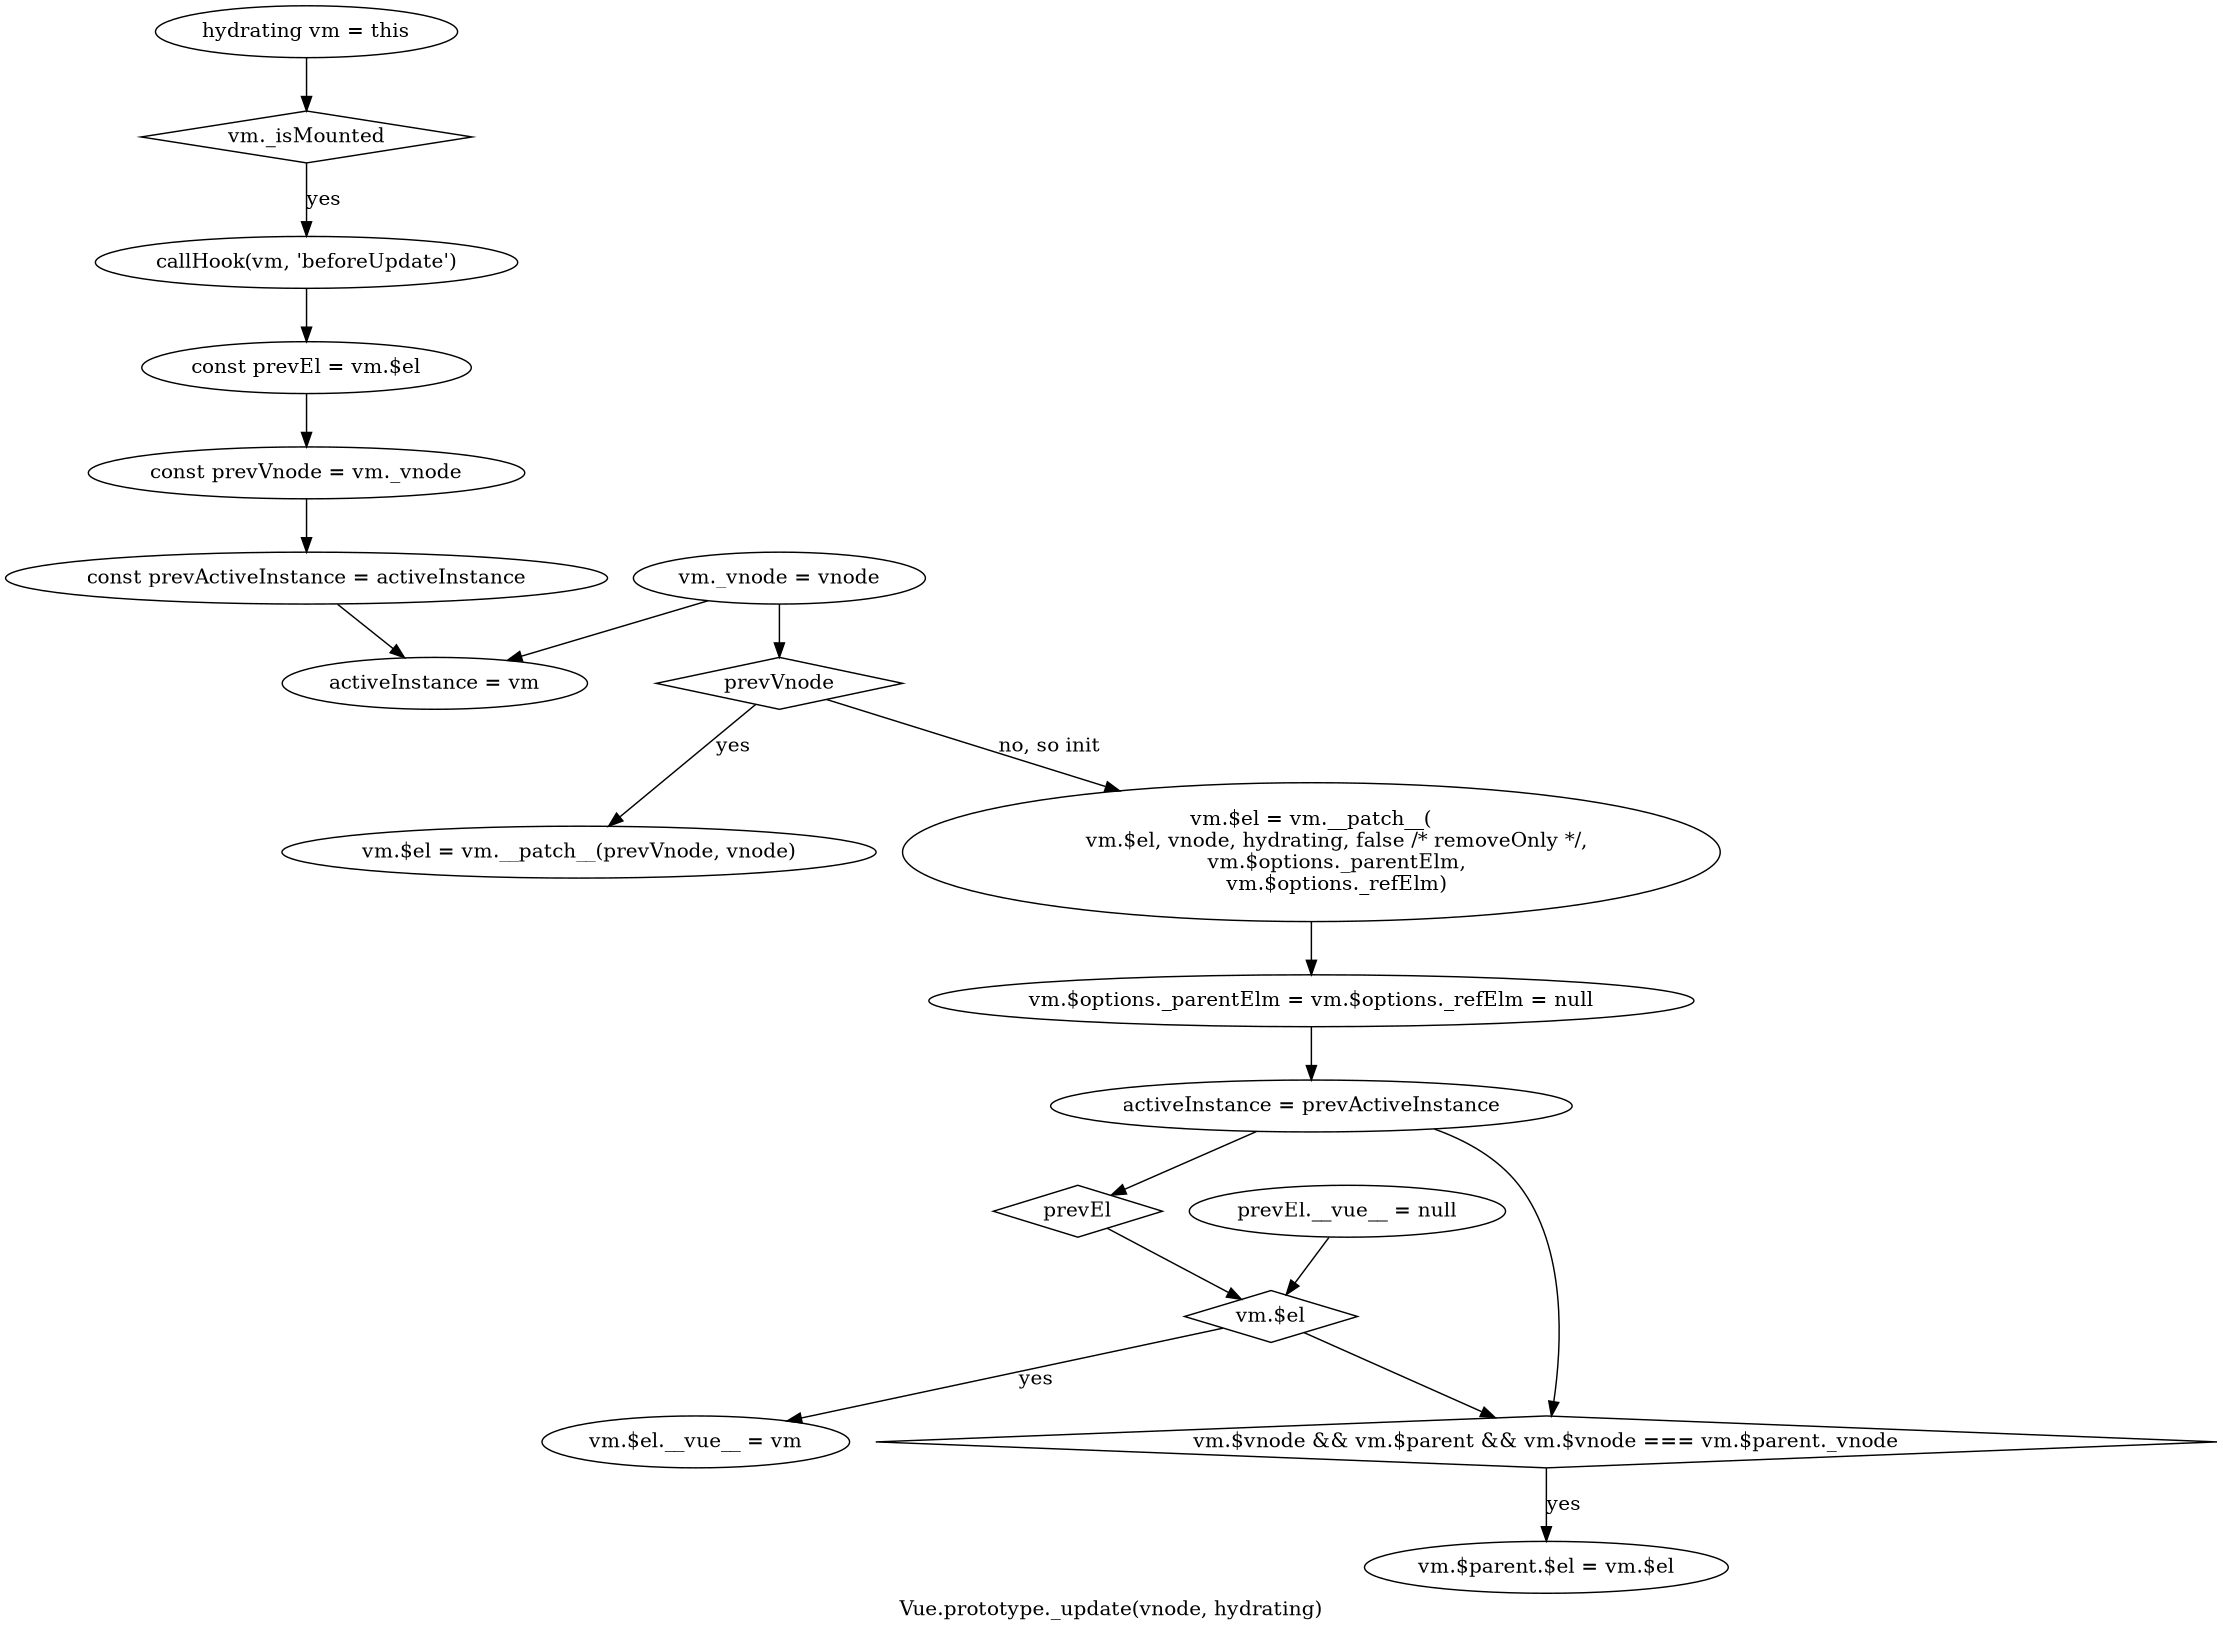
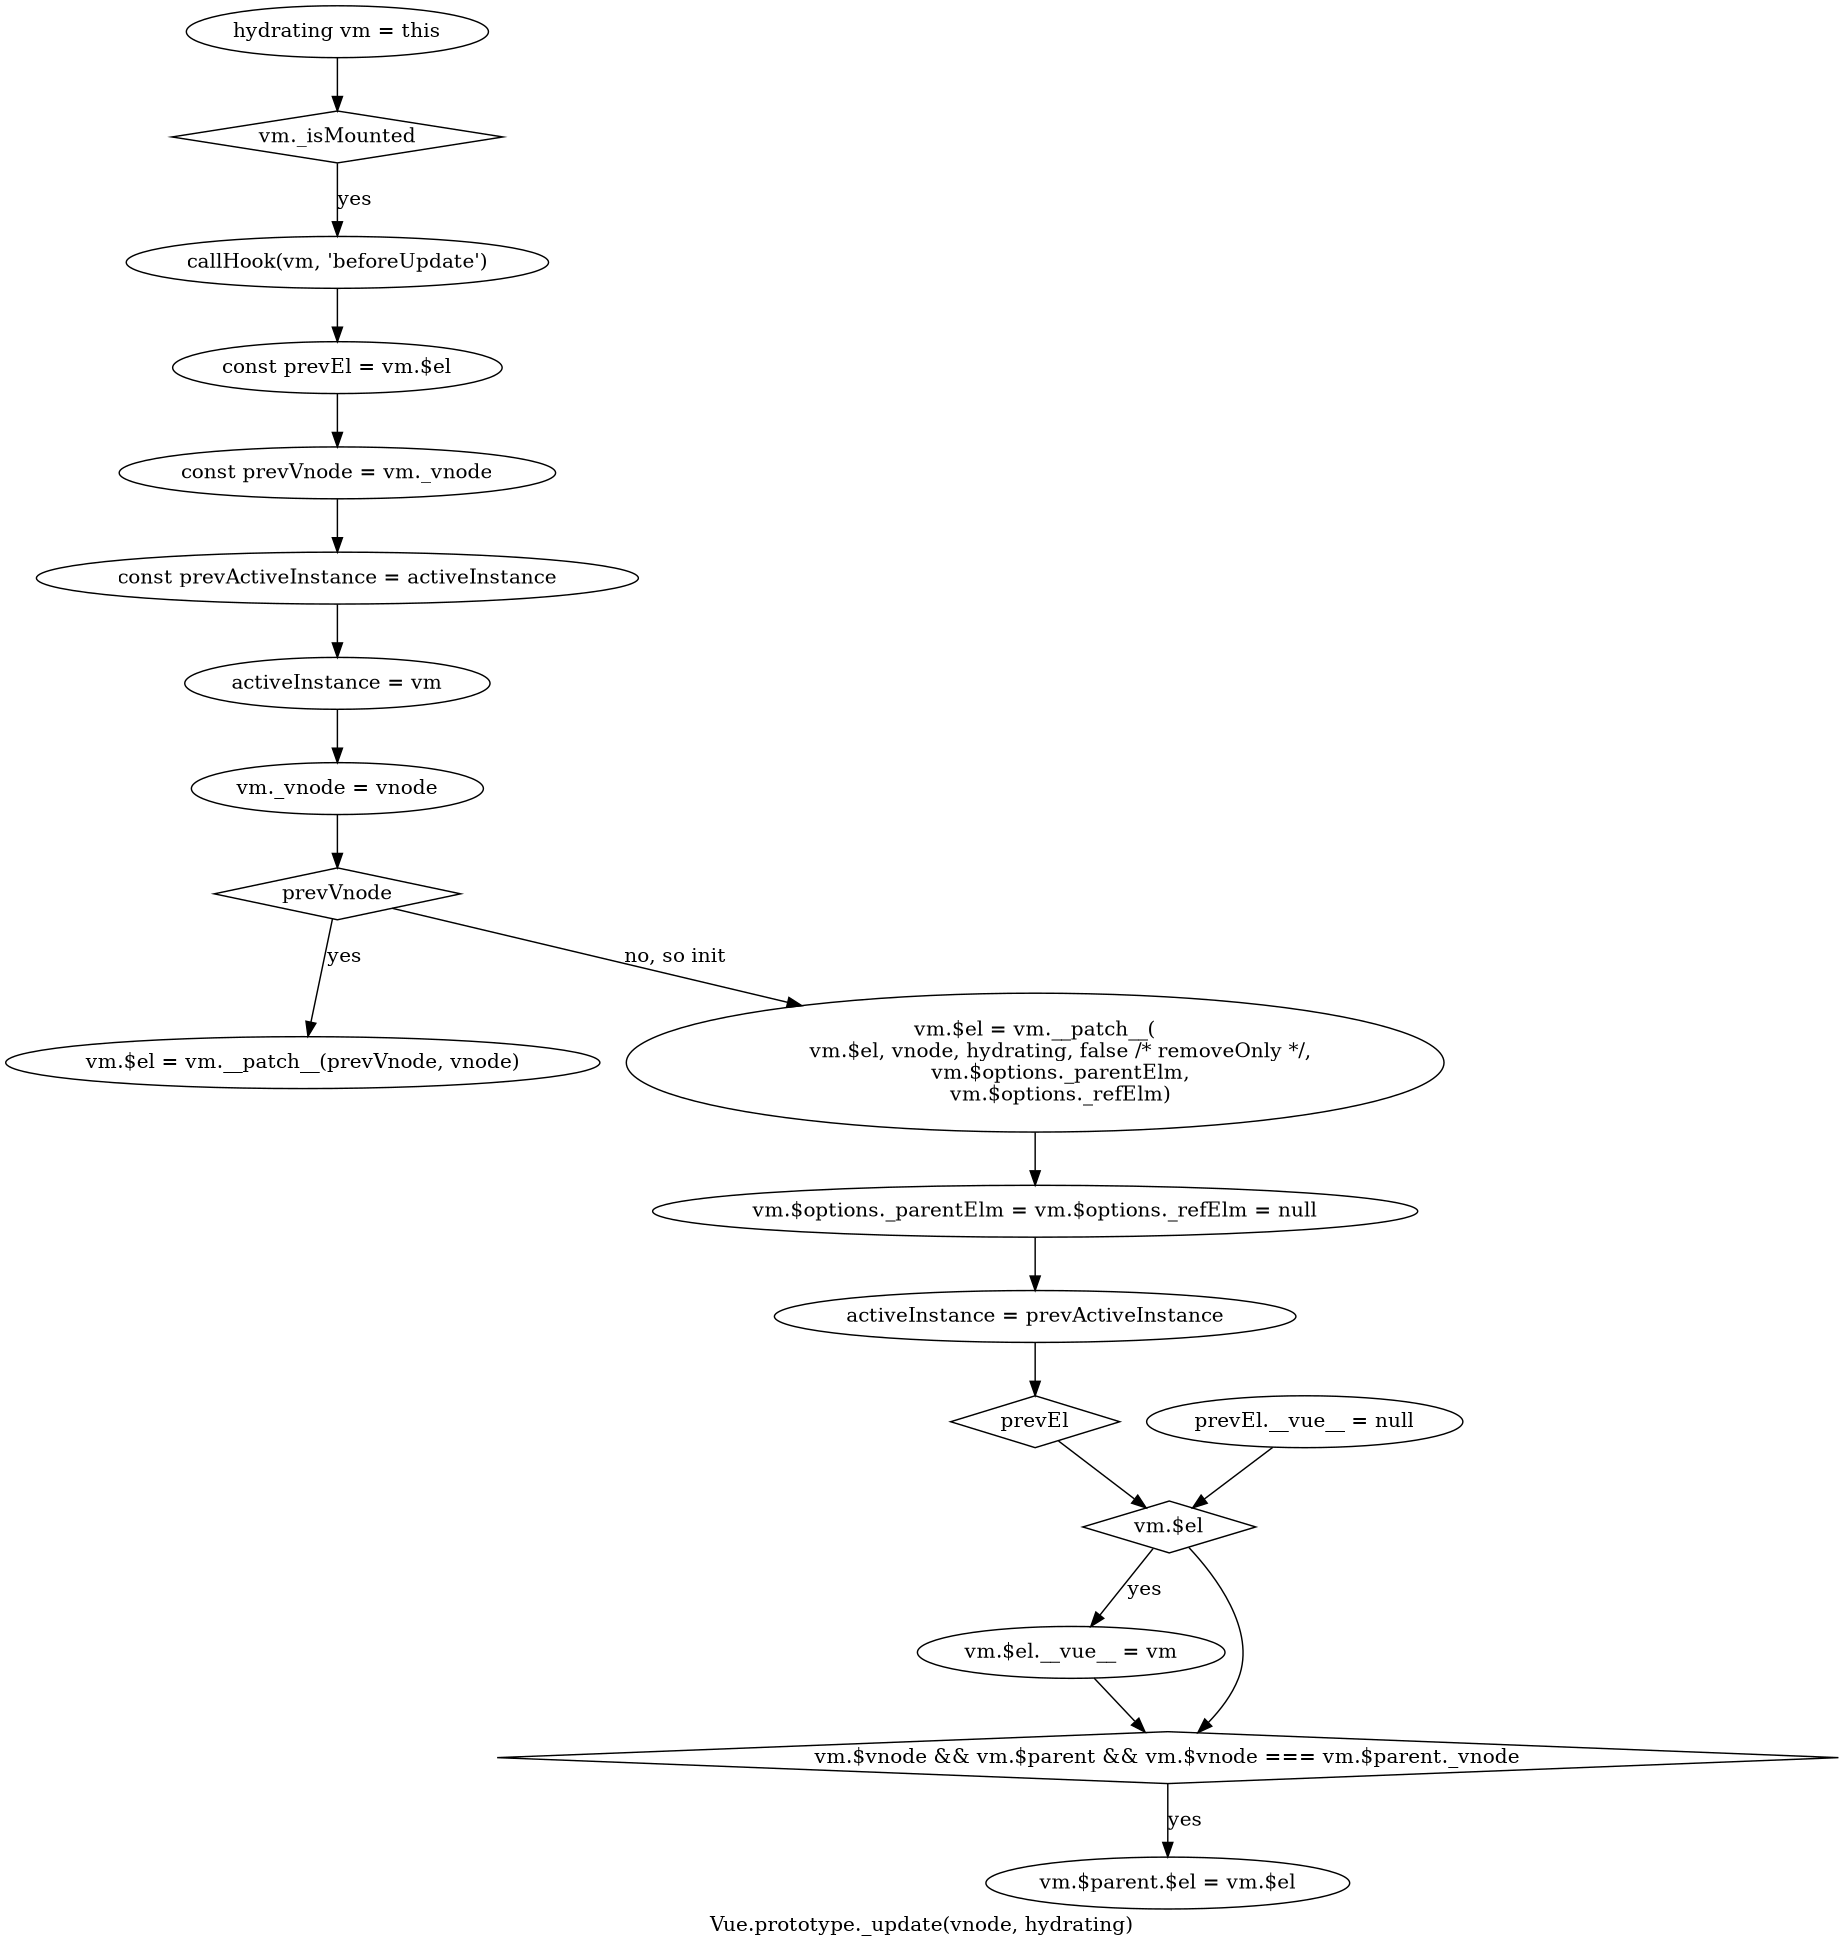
edge "vm._vnode = vnode" -> "activeInstance = vm": reversed
edge "activeInstance = prevActiveInstance" -> "vm.$vnode && vm.$parent && vm.$vnode === vm.$parent._vnode": now "vm.$el.__vue__ = vm" -> "vm.$vnode && vm.$parent && vm.$vnode === vm.$parent._vnode"
